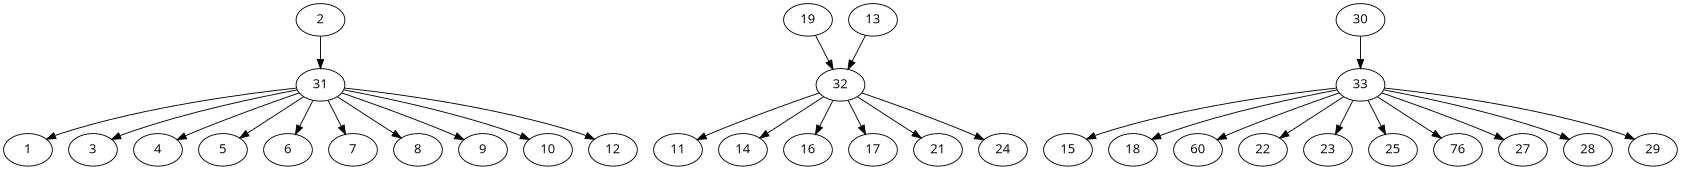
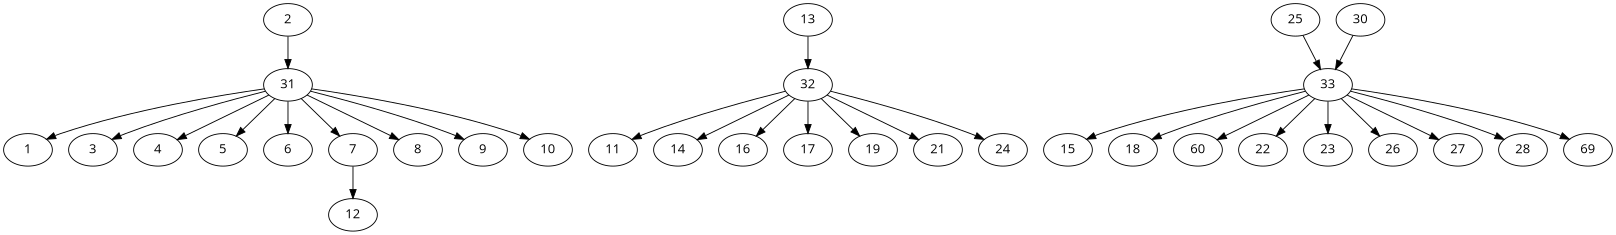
edge "19" -> "32": reversed
edge "31" -> "12": now "7" -> "12"
edge "33" -> "25": reversed
node "76": label "76" -> "26"
node "29": label "29" -> "69"
